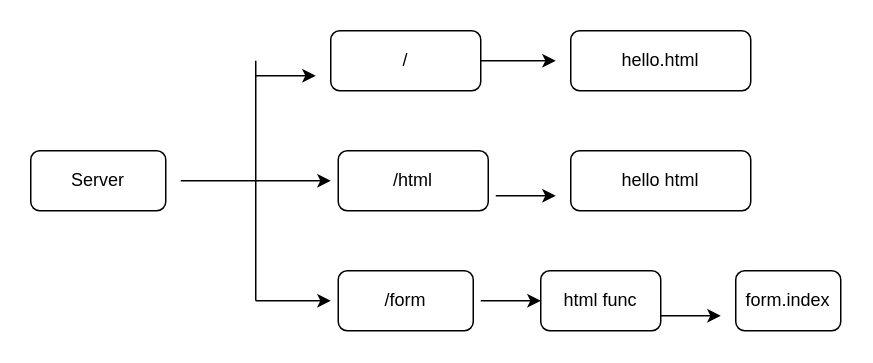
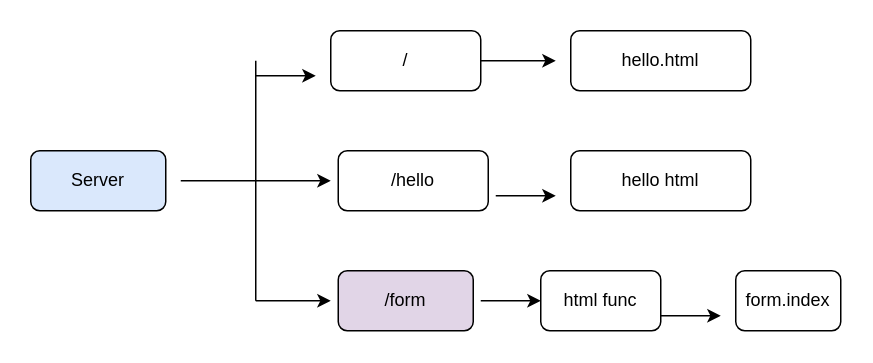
node "Server": fillcolor #ffffff -> #dae8fc
node "/html": label "/html" -> "/hello"
node "/form": fillcolor #ffffff -> #e1d5e7
